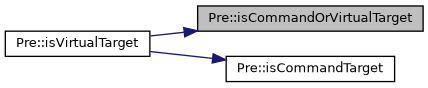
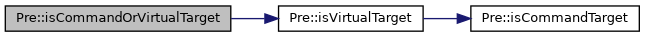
edge "Pre::isVirtualTarget" -> "Pre::isCommandOrVirtualTarget": reversed
